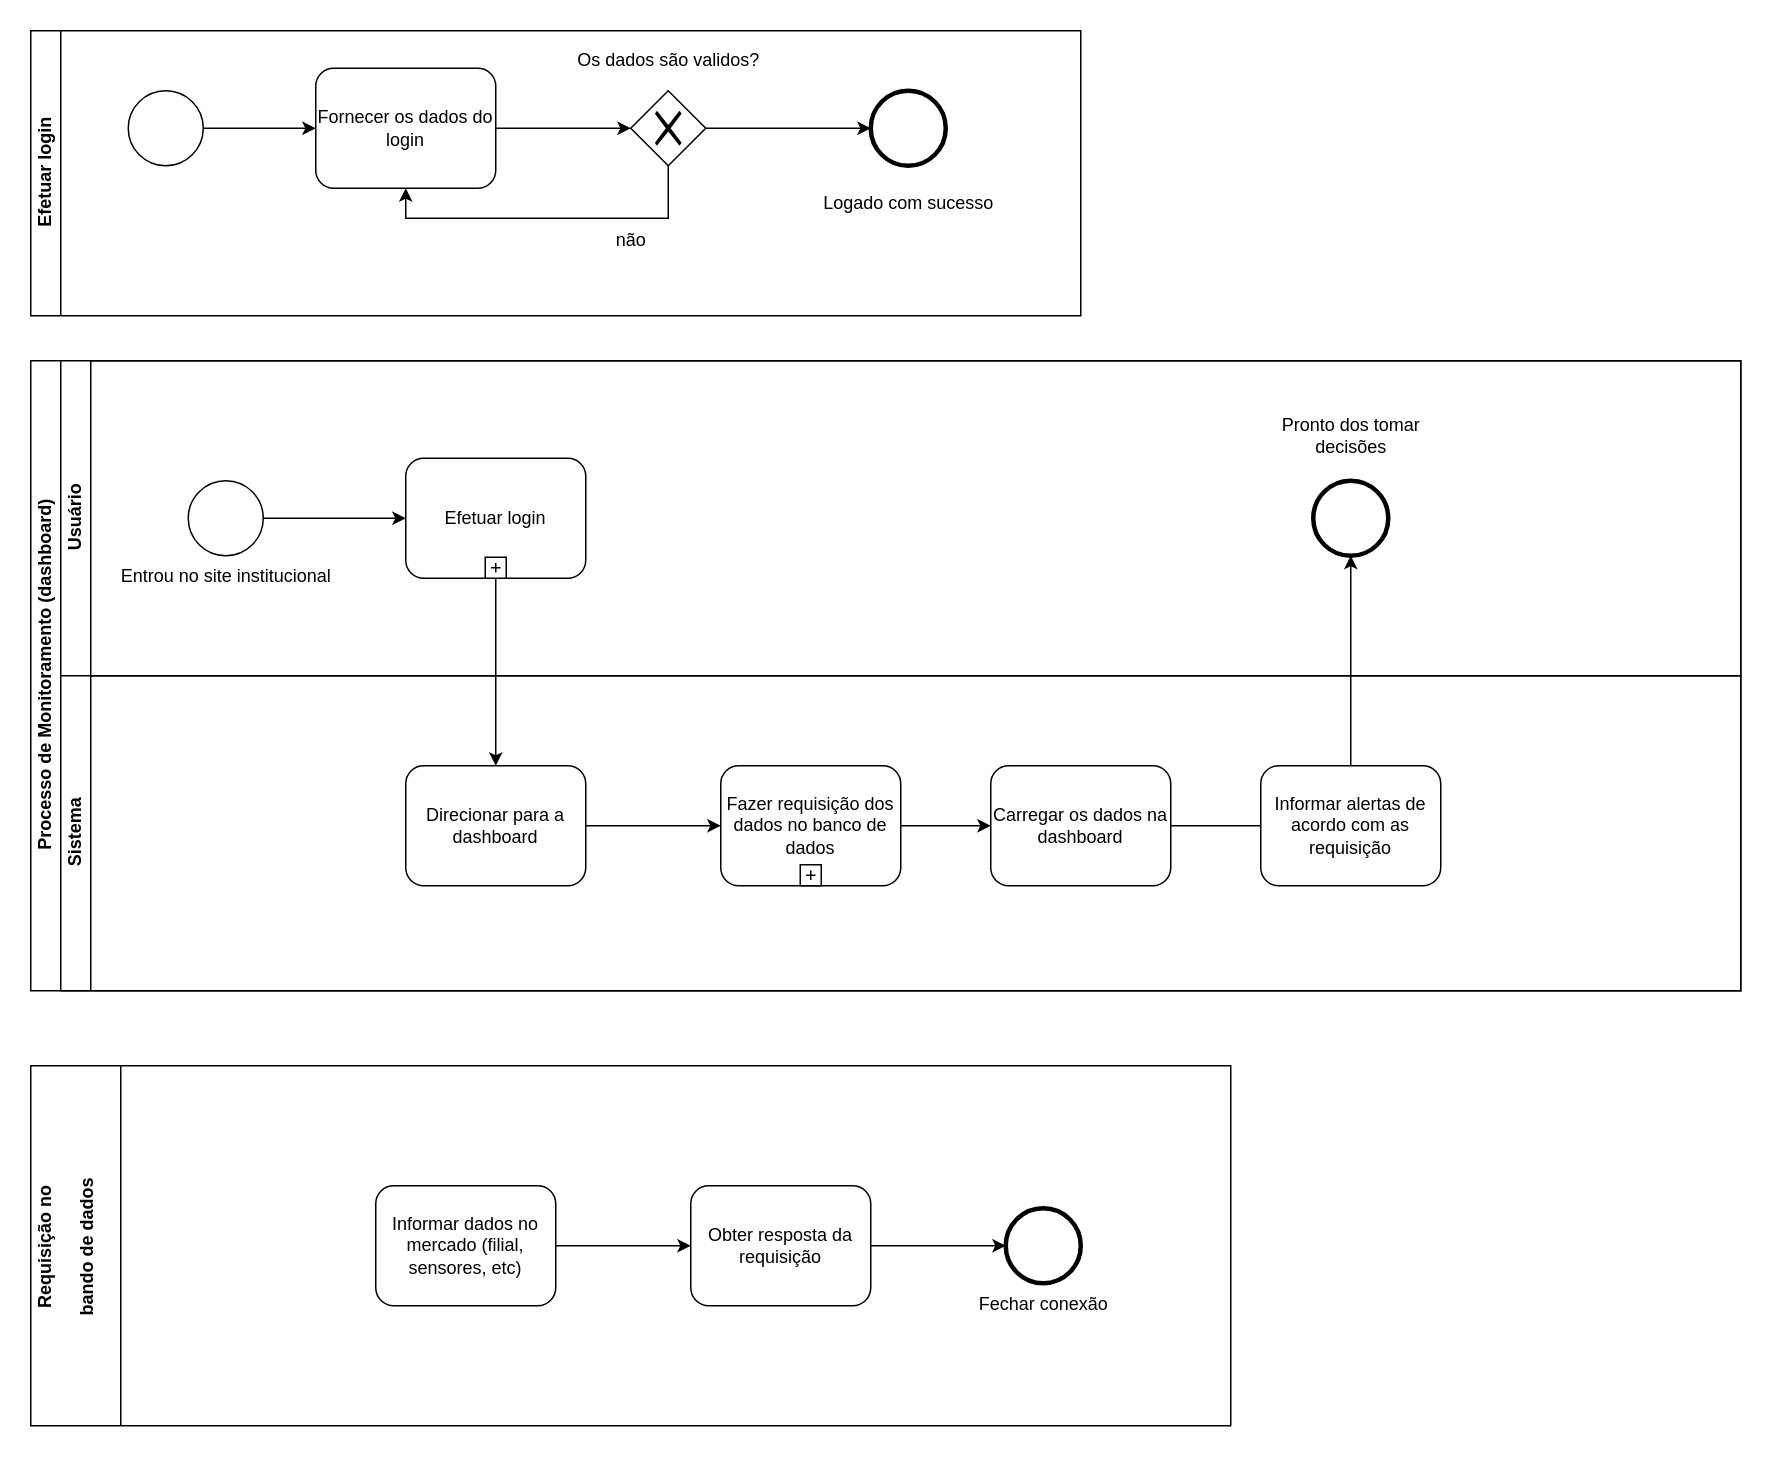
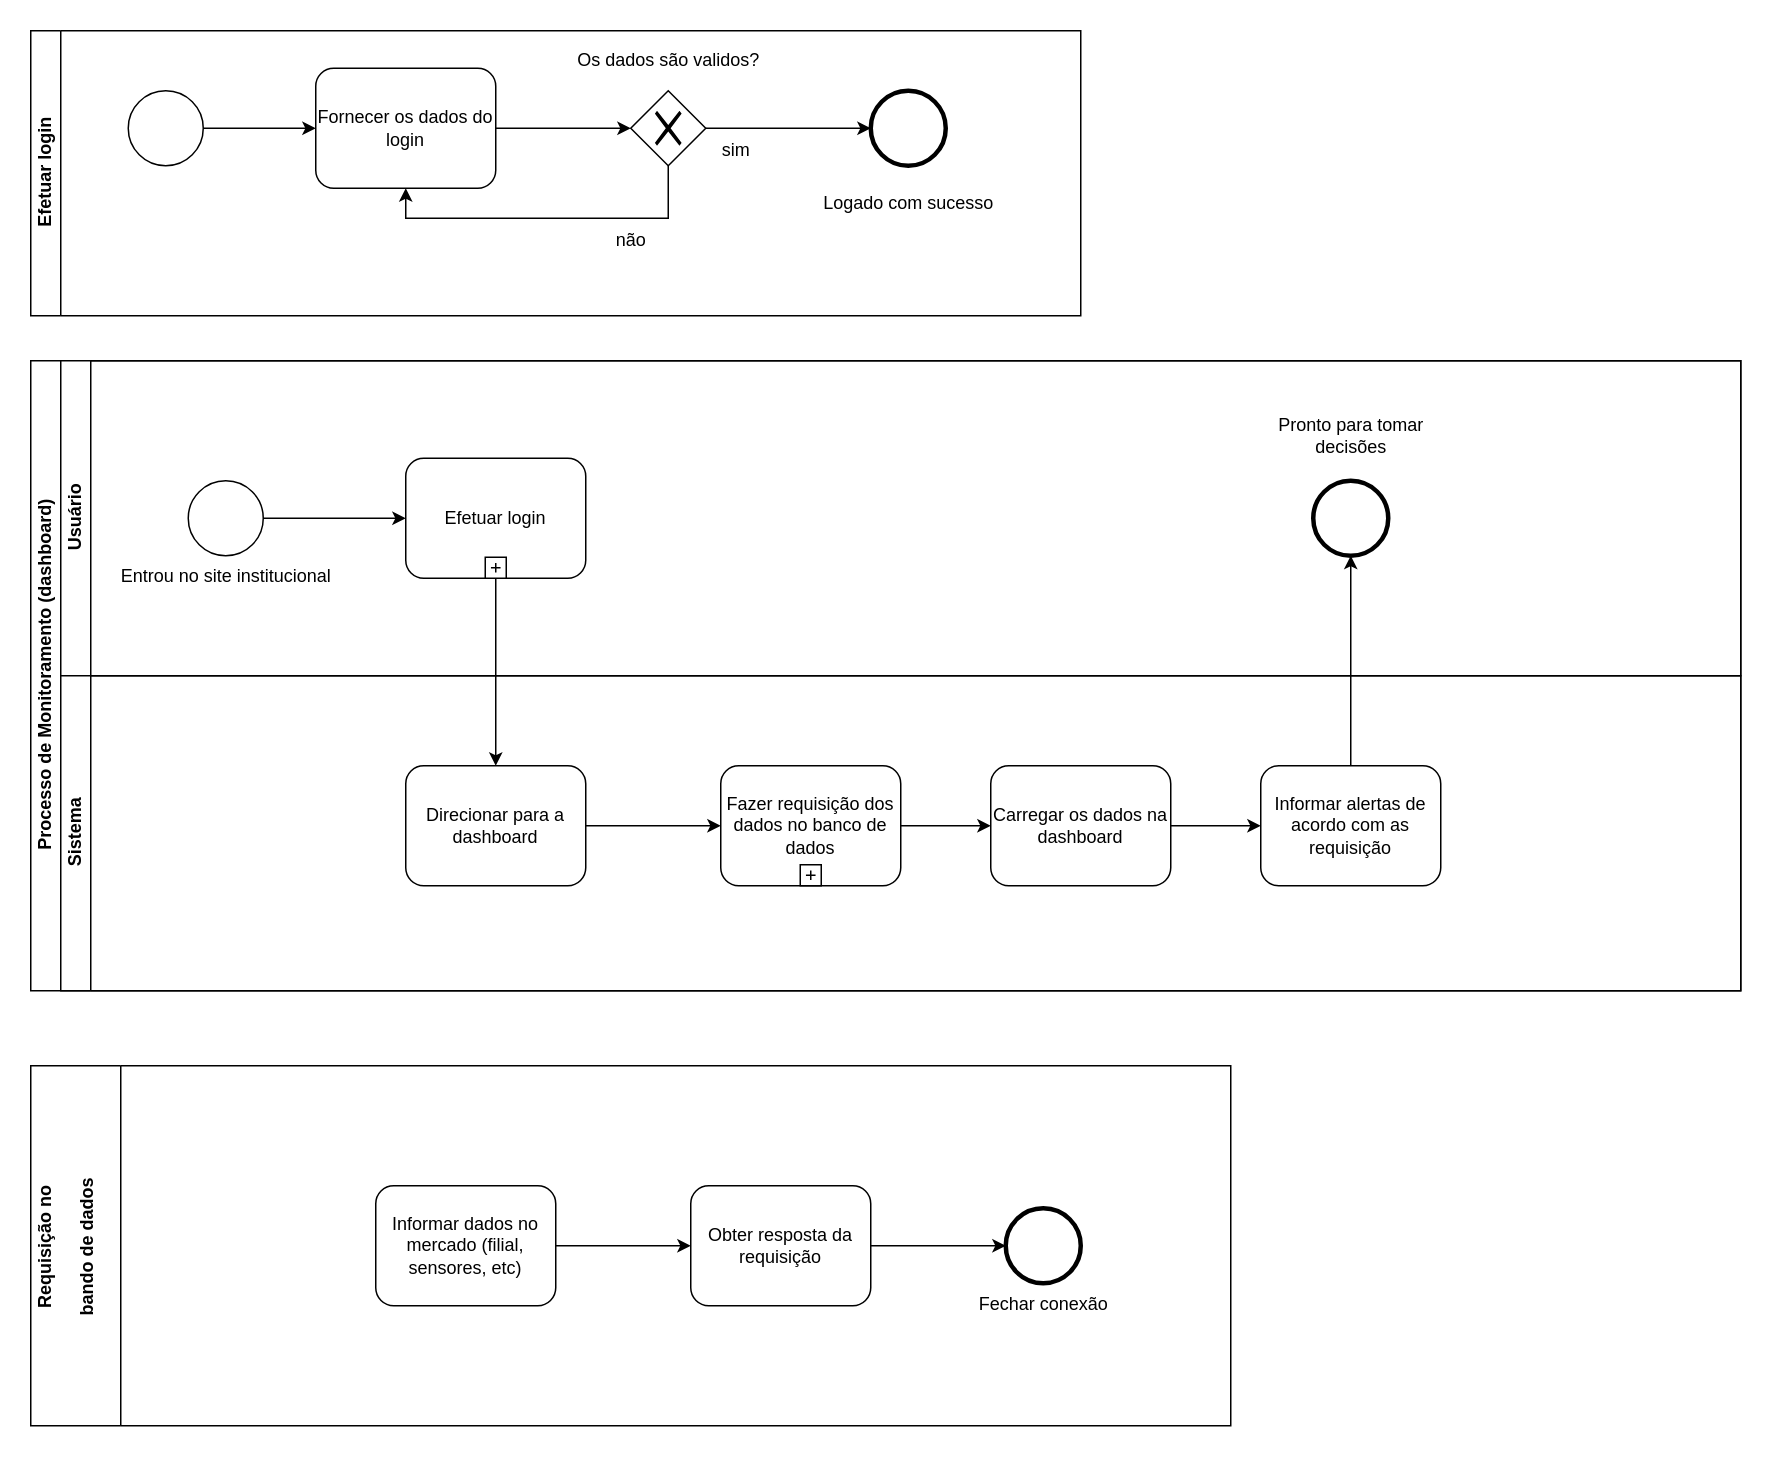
node "sim": added
node "Pronto dos tomar decisões": label "Pronto dos tomar decisões" -> "Pronto para tomar decisões"
edge "Carregar os dados na dashboard" -- "Informar alertas de acordo com as requisição": arrowhead none -> classic
